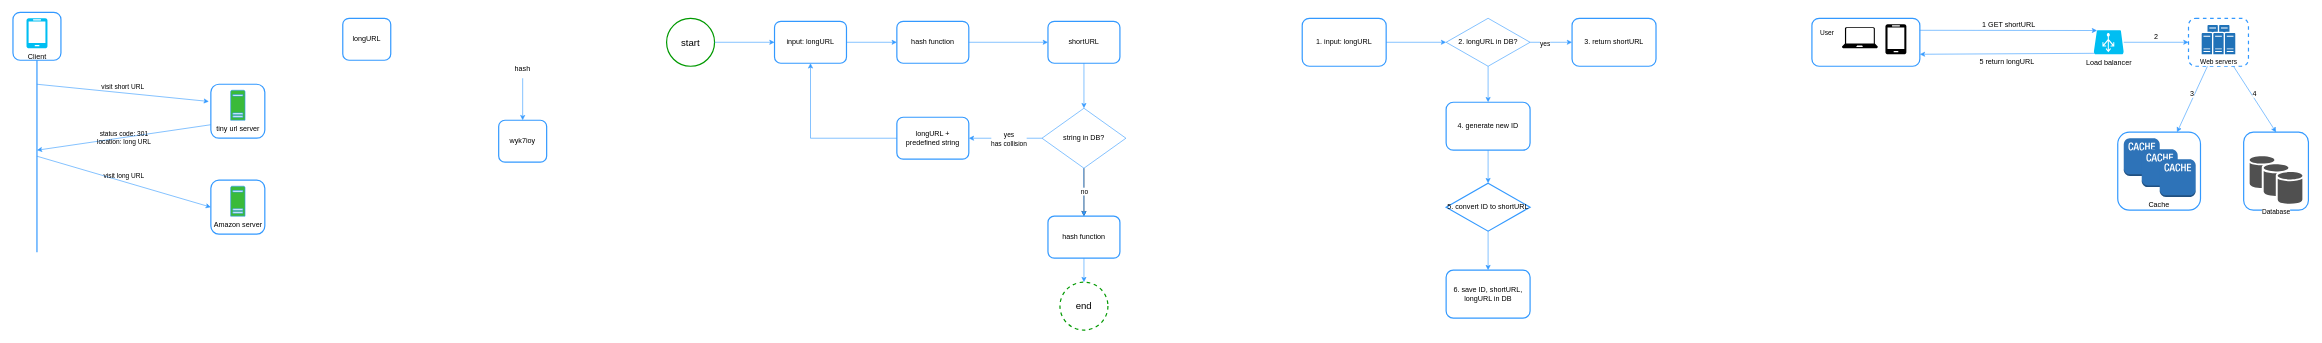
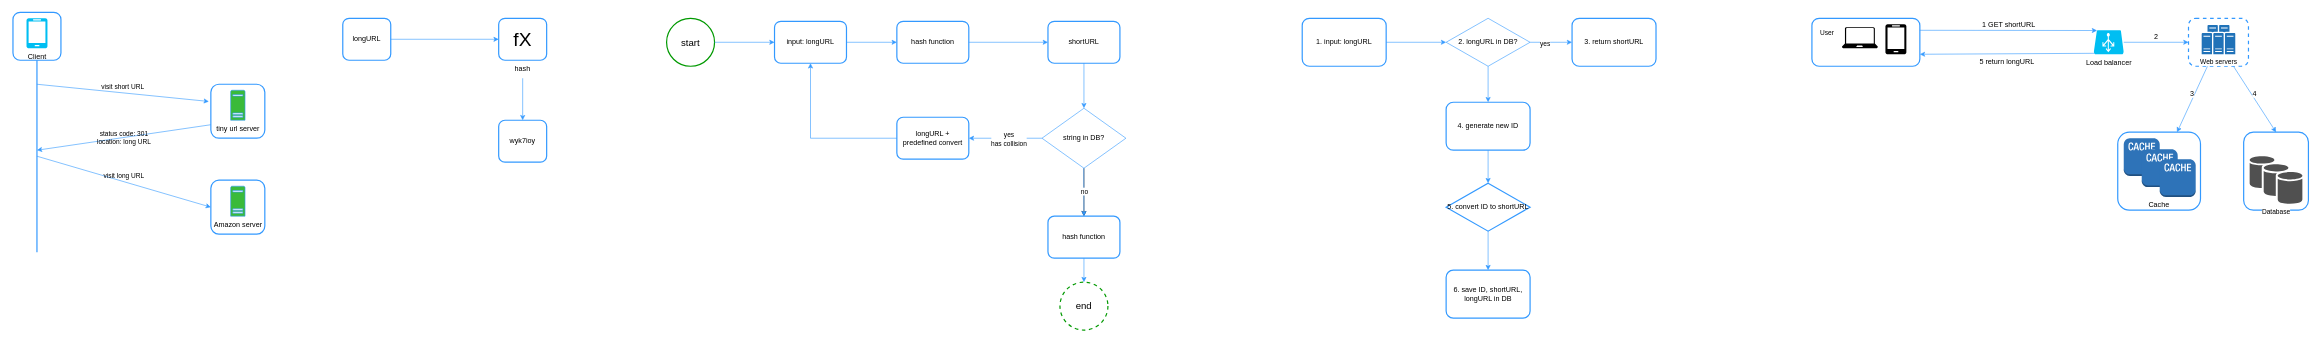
edge "longURL" -> "fX": added
node "fX": added
node "longURL + predefined string": label "longURL + predefined string" -> "longURL + predefined convert"
